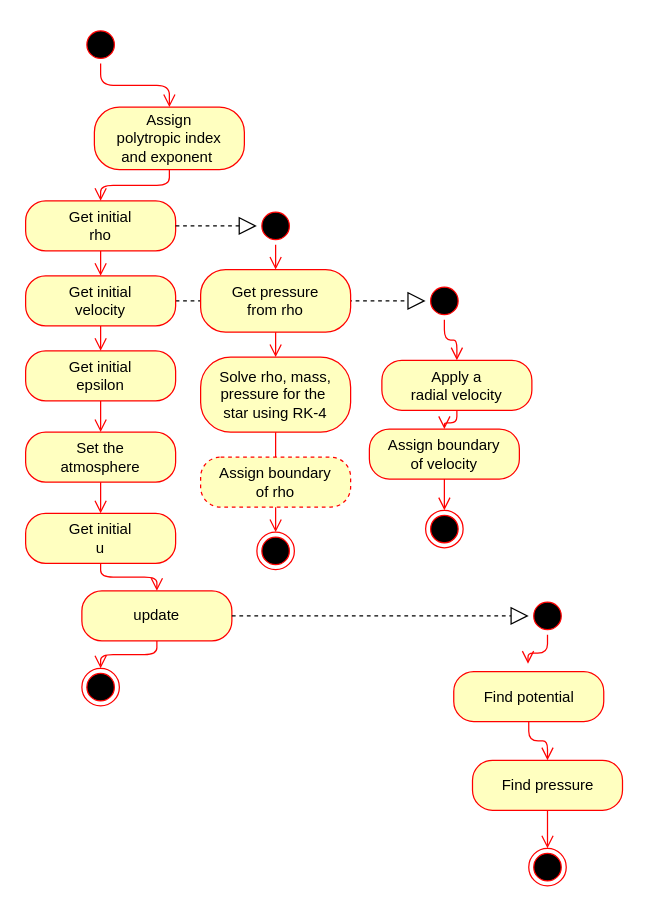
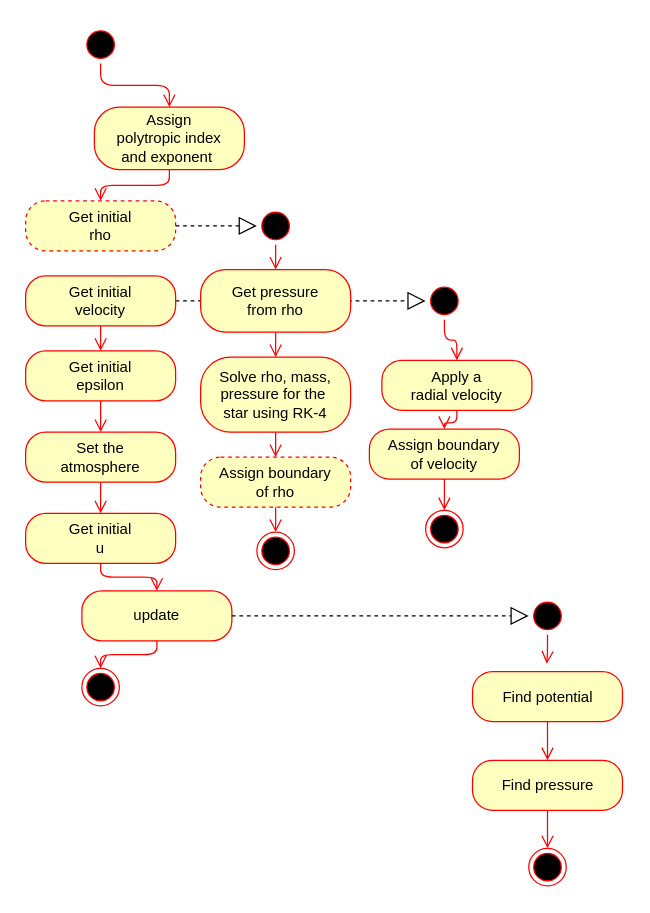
node "Get initial rho": style solid -> dashed
edge "Get initial rho" -> "Get initial velocity": removed
edge "Solve rho, mass, pressure for the star using RK-4" -- "Assign boundary of rho": arrowhead none -> open
node "Find potential": moved (529, 696) -> (548, 696)
